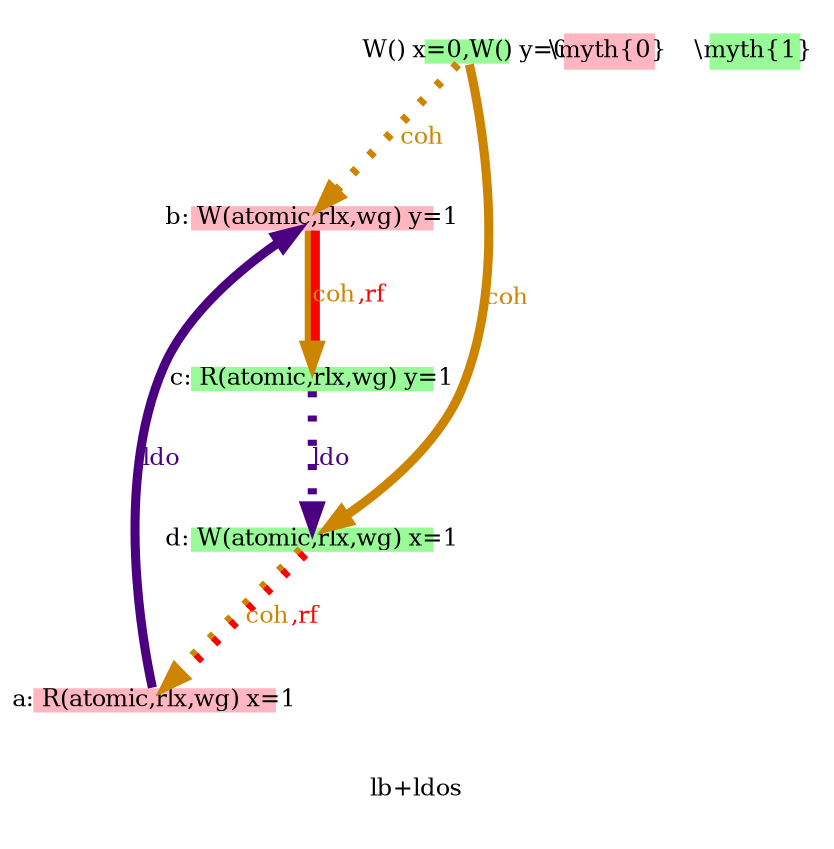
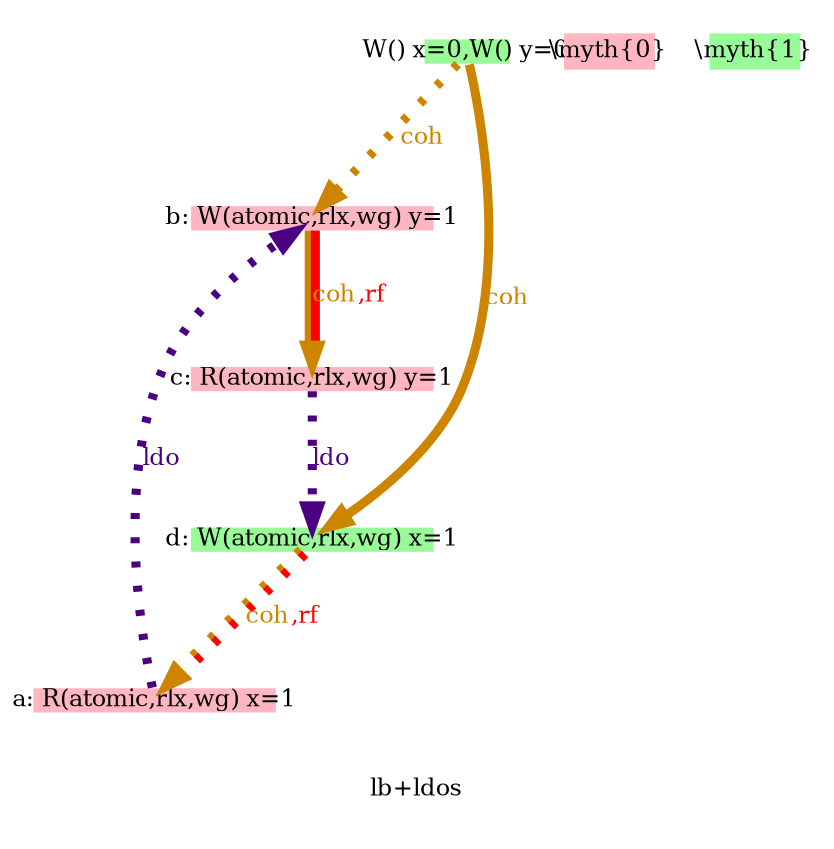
node "c: R(atomic,rlx,wg) y=1": fillcolor palegreen -> lightpink
edge "a: R(atomic,rlx,wg) x=1" -> "b: W(atomic,rlx,wg) y=1": style solid -> dotted
